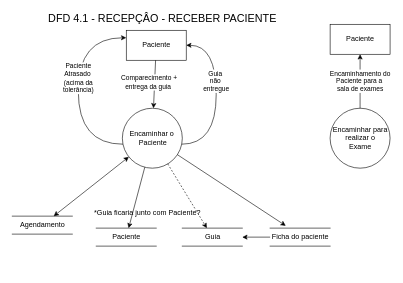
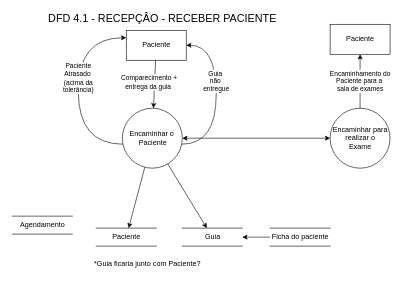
edge "Encaminhar o Paciente" -- "Agendamento": now "Encaminhar o Paciente" -- "Encaminhar para realizar o Exame"
edge "Encaminhar o Paciente" -> "Ficha do paciente": removed
edge "Encaminhar o Paciente" -> "Guia": style dashed -> solid
node "*Guia ficaria junto com Paciente?": moved (147, 213) -> (147, 264)
